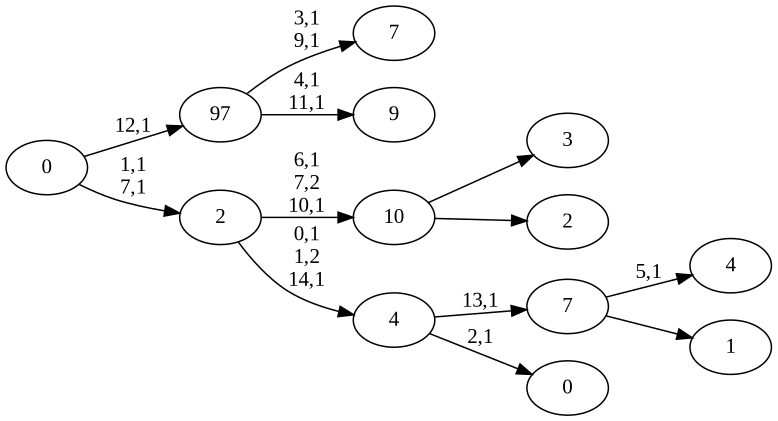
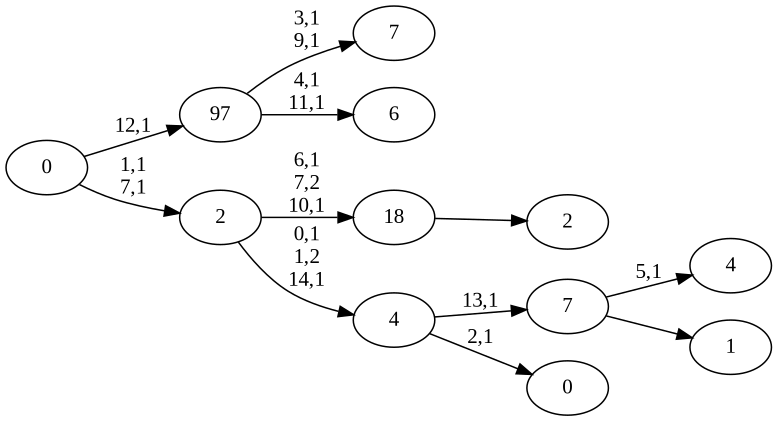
node "9": label "9" -> "6"
node "3": removed
node "10": label "10" -> "18"
